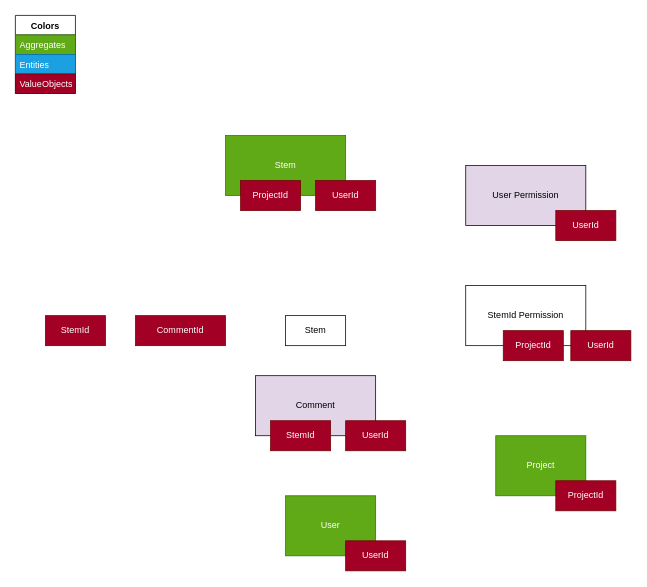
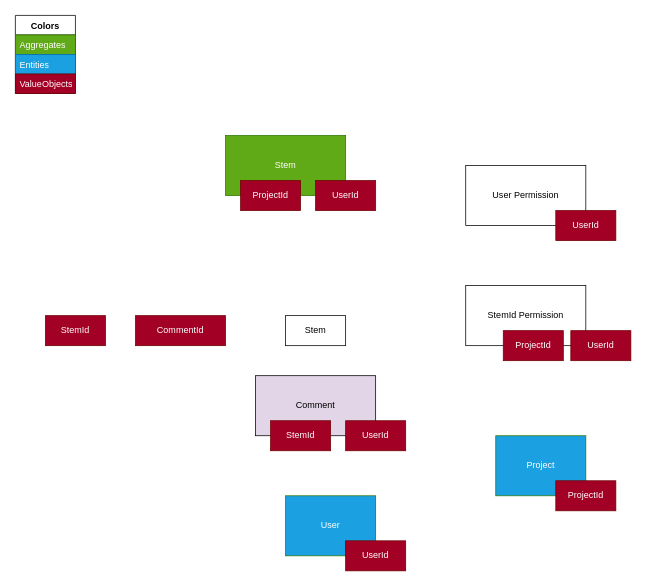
node "User Permission": fillcolor #e1d5e7 -> #ffffff
node "Project": fillcolor #60a917 -> #1ba1e2
node "User": fillcolor #60a917 -> #1ba1e2
